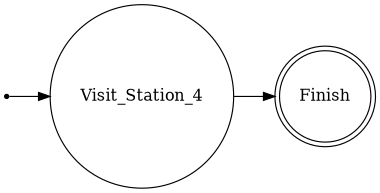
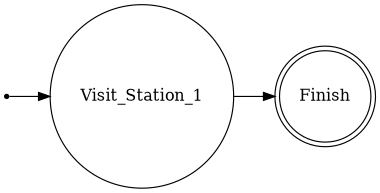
node "Visit_Station_4": label "Visit_Station_4" -> "Visit_Station_1"
